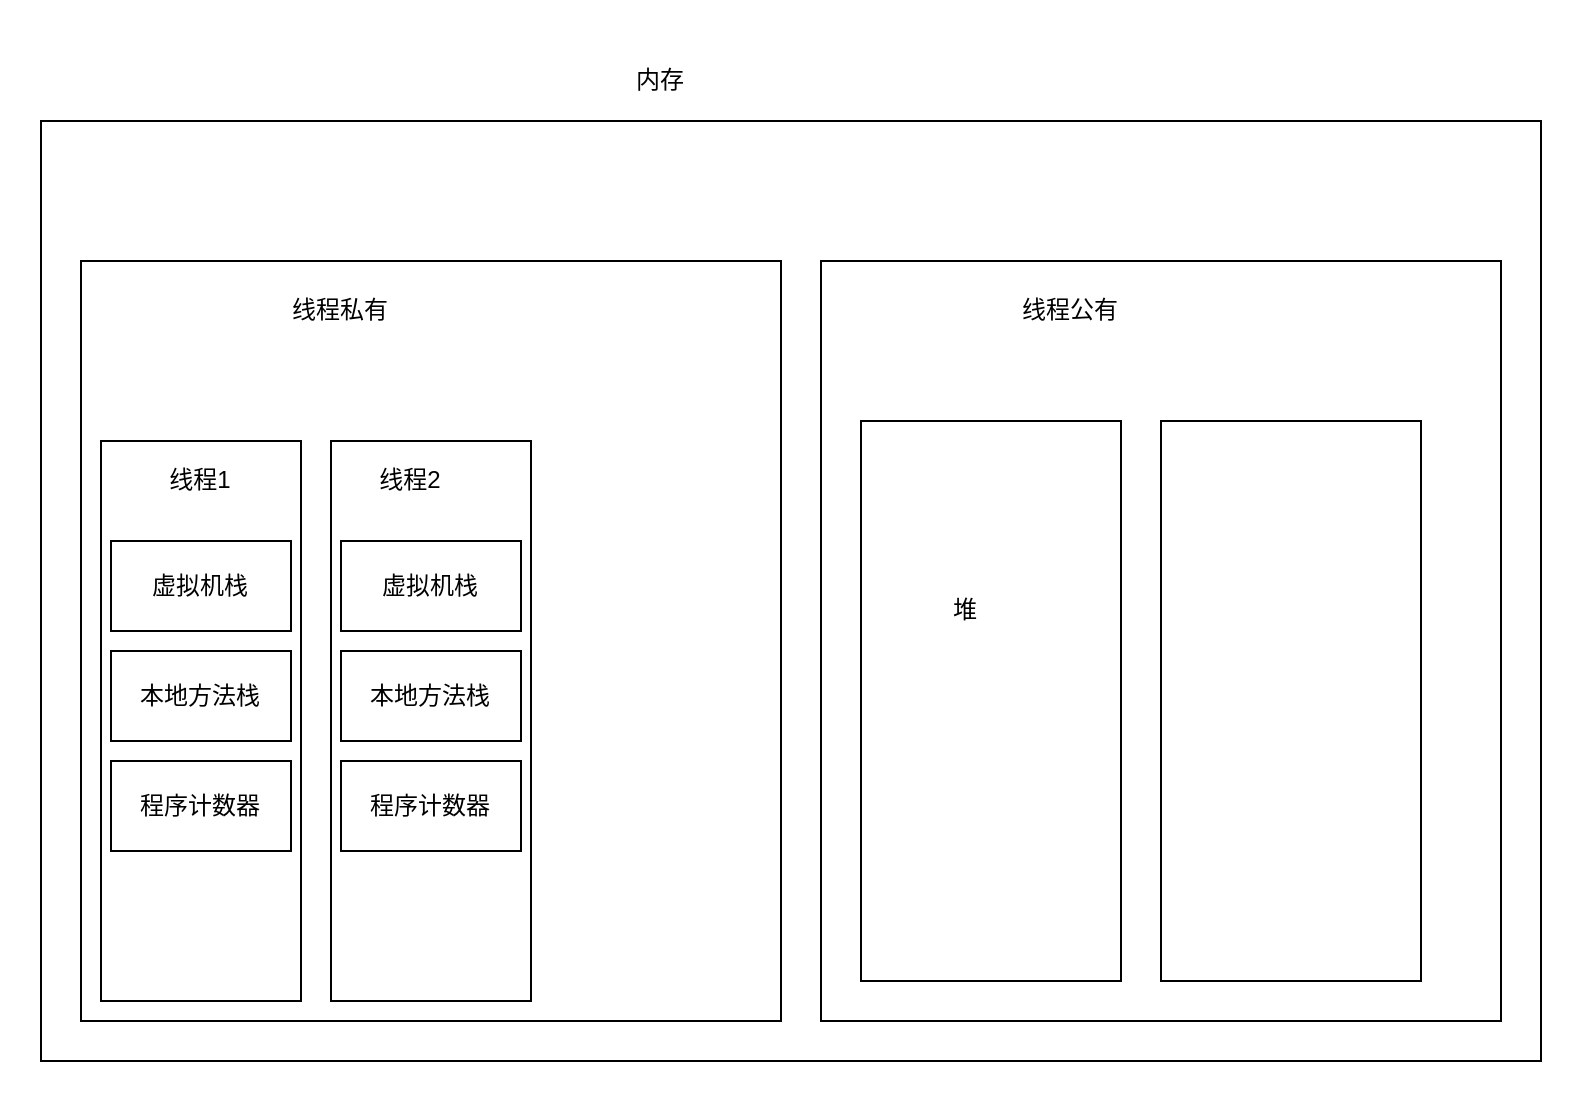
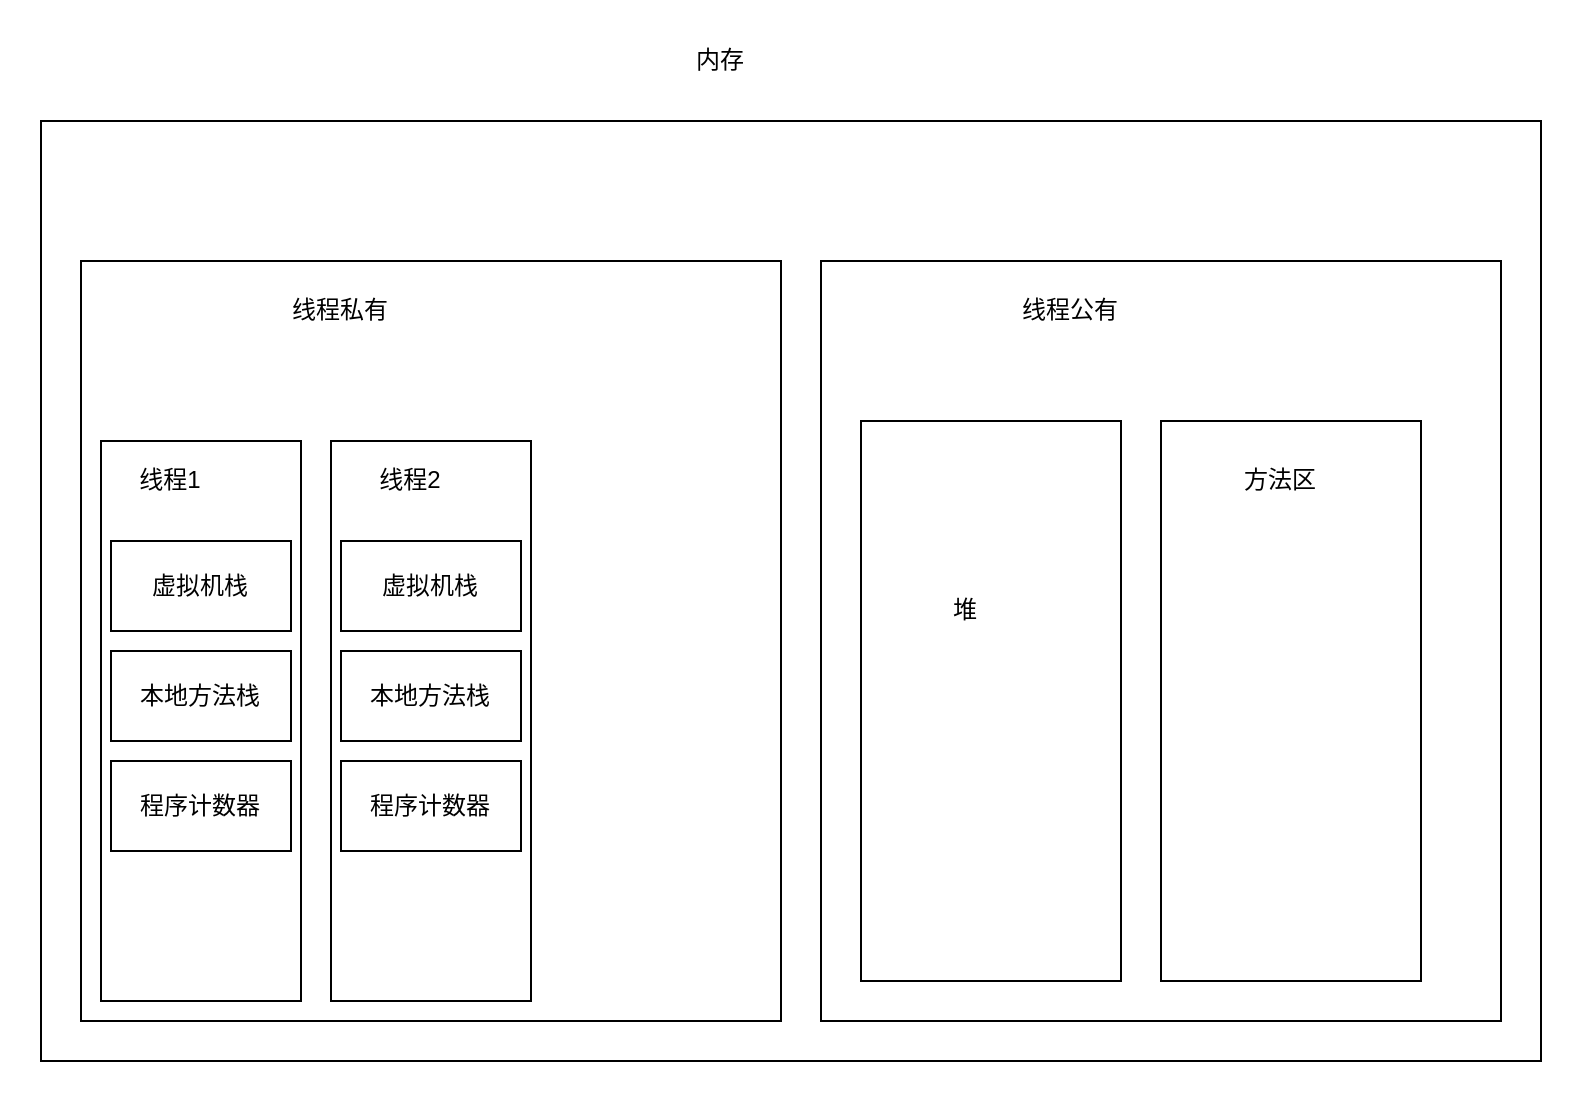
node "内存": moved (661, 81) -> (721, 61)
node "线程1": moved (201, 481) -> (171, 481)
node "方法区": added
